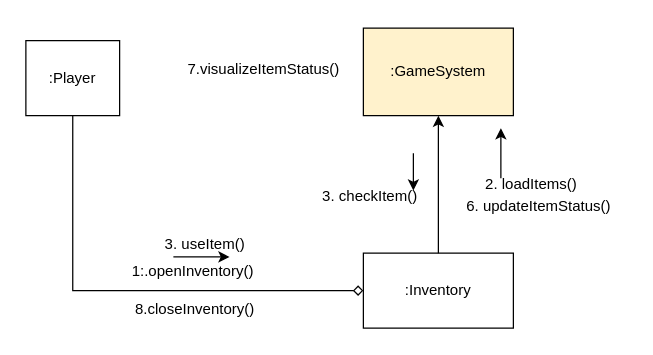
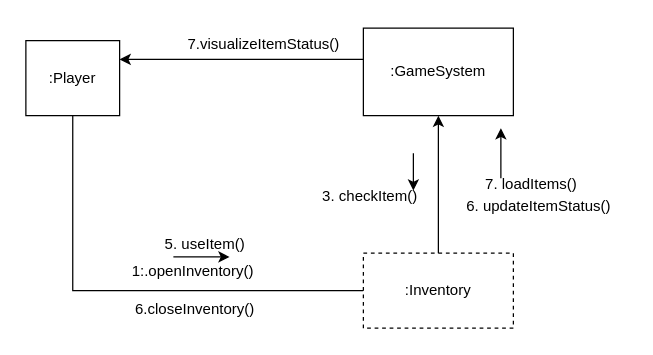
edge ":GameSystem" -> ":Player": added
node "7.visualizeItemStatus()": moved (263, 69) -> (263, 44)
node ":GameSystem": fillcolor #fff2cc -> #ffffff
node "2. loadItems()": label "2. loadItems()" -> "7. loadItems()"
node "3. useItem()": label "3. useItem()" -> "5. useItem()"
edge ":Player" -> ":Inventory": arrowhead diamond -> none
node ":Inventory": style solid -> dashed
node "8.closeInventory()": label "8.closeInventory()" -> "6.closeInventory()"
